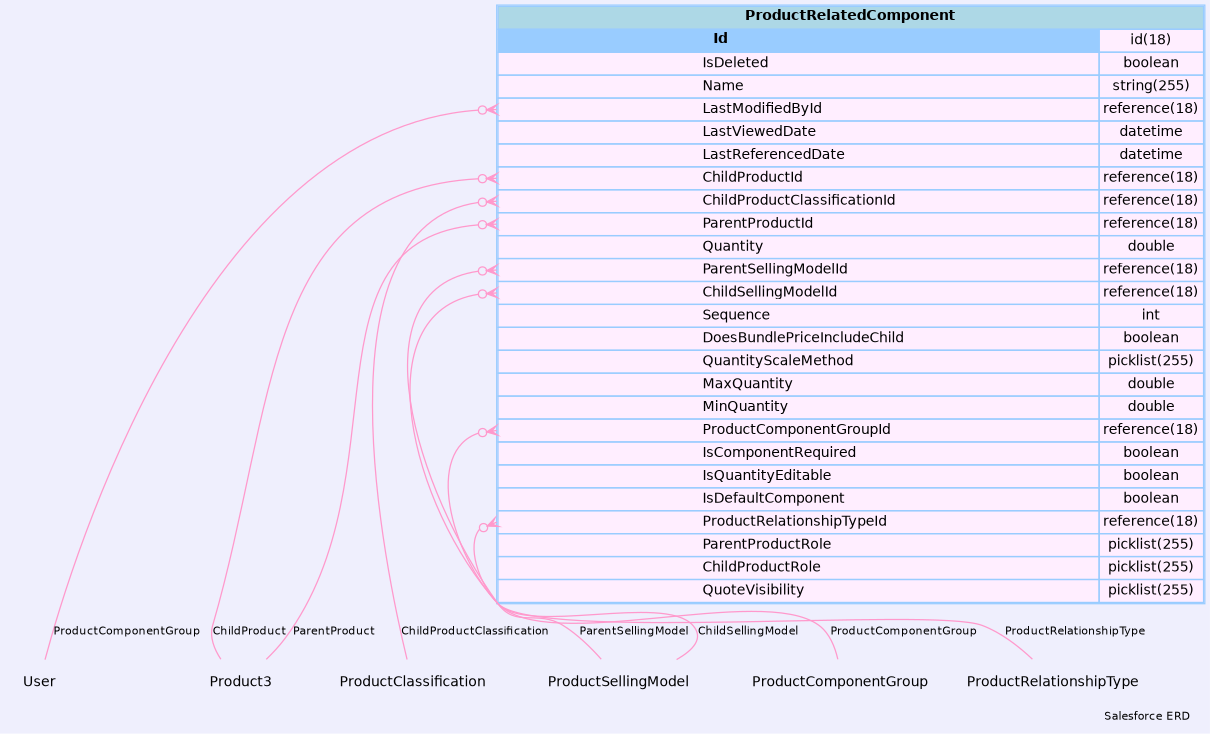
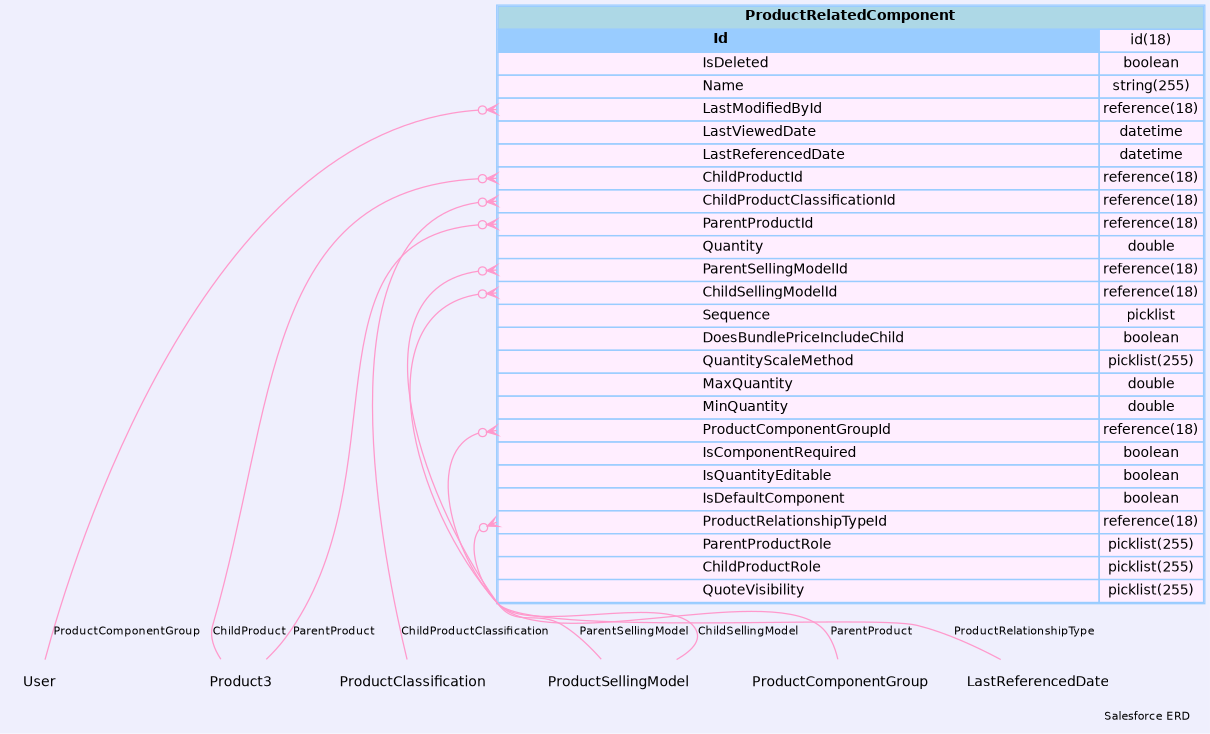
node "ProductRelatedComponent": text "int" -> "picklist"
edge "ProductComponentGroup" -> "ProductRelatedComponent": label "ProductComponentGroup" -> "ParentProduct"
node "ProductRelationshipType": label "ProductRelationshipType" -> "LastReferencedDate"
